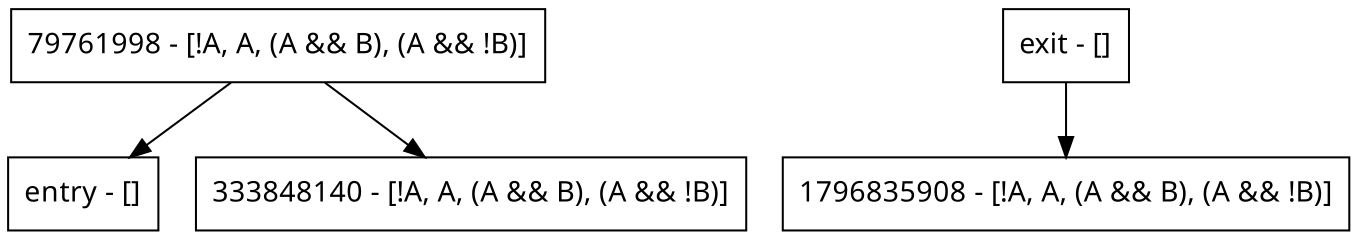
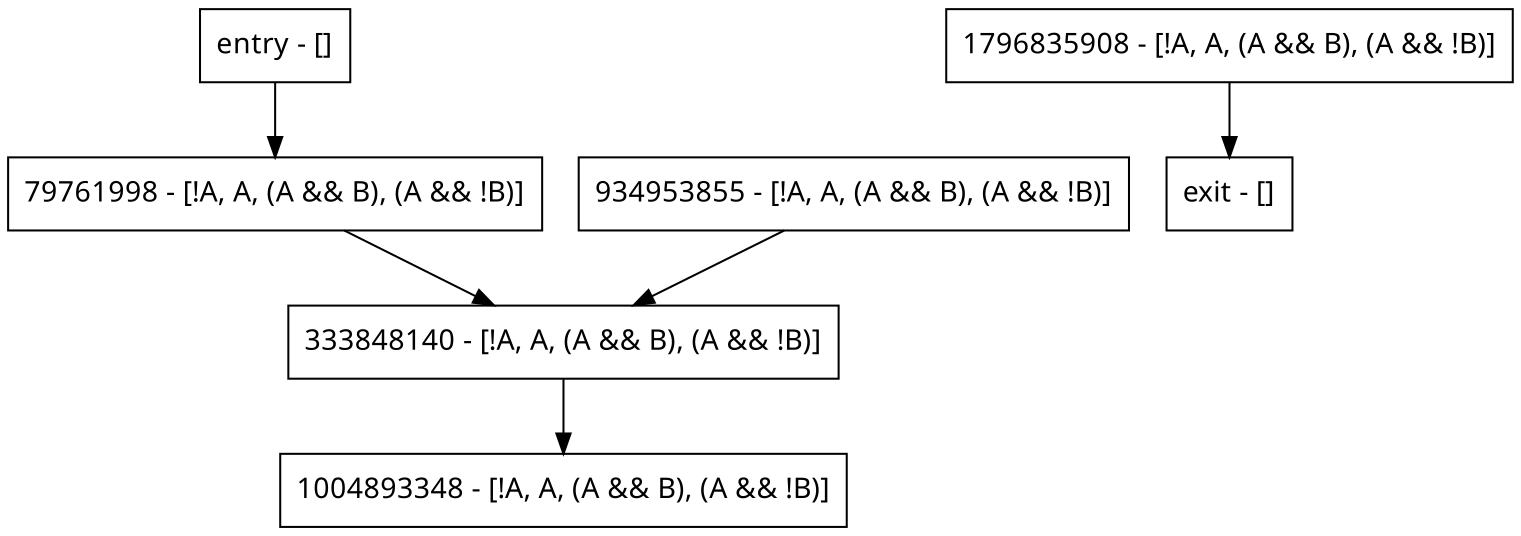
edge "exit - []" -> "1796835908 - [!A, A, (A && B), (A && !B)]": reversed
edge "79761998 - [!A, A, (A && B), (A && !B)]" -> "entry - []": reversed
node "934953855 - [!A, A, (A && B), (A && !B)]": added
node "1004893348 - [!A, A, (A && B), (A && !B)]": added
